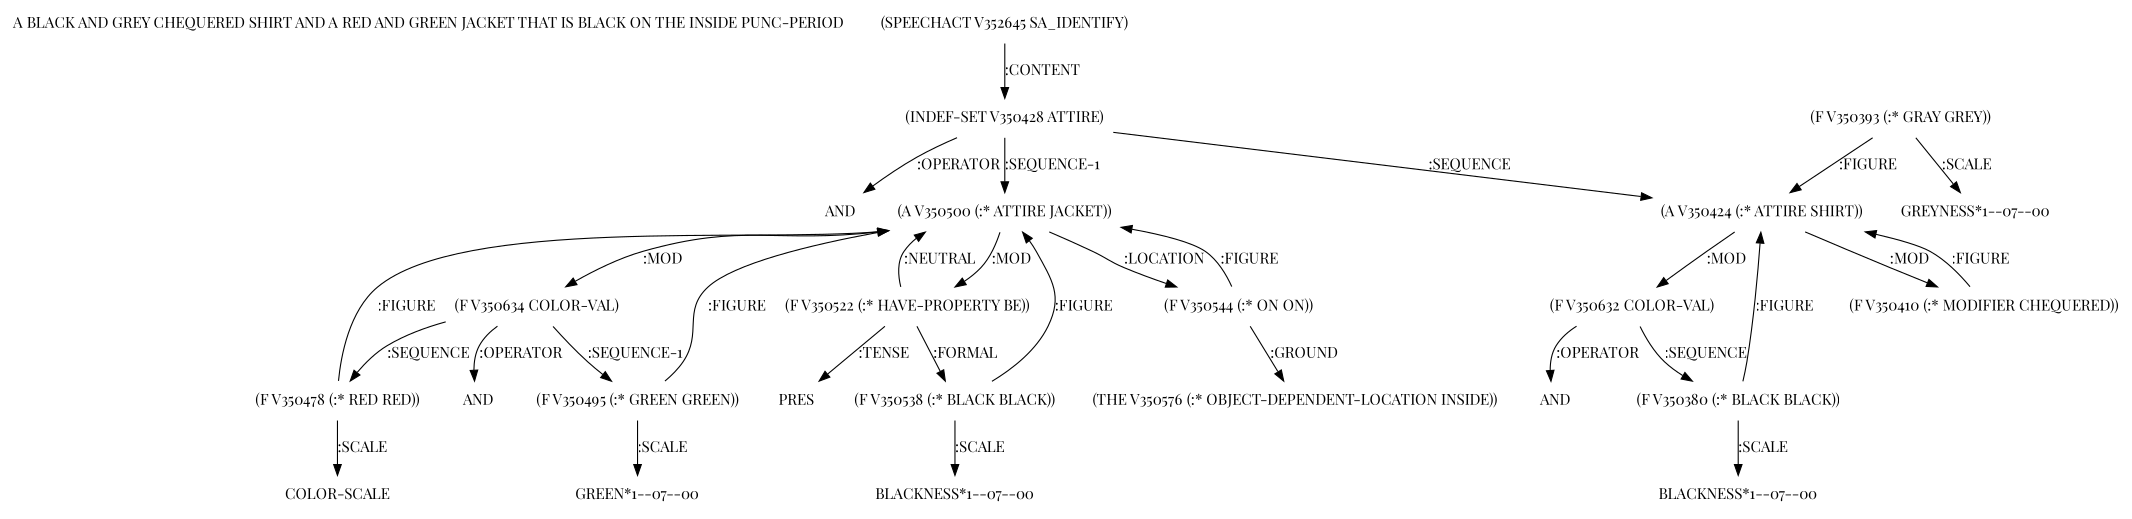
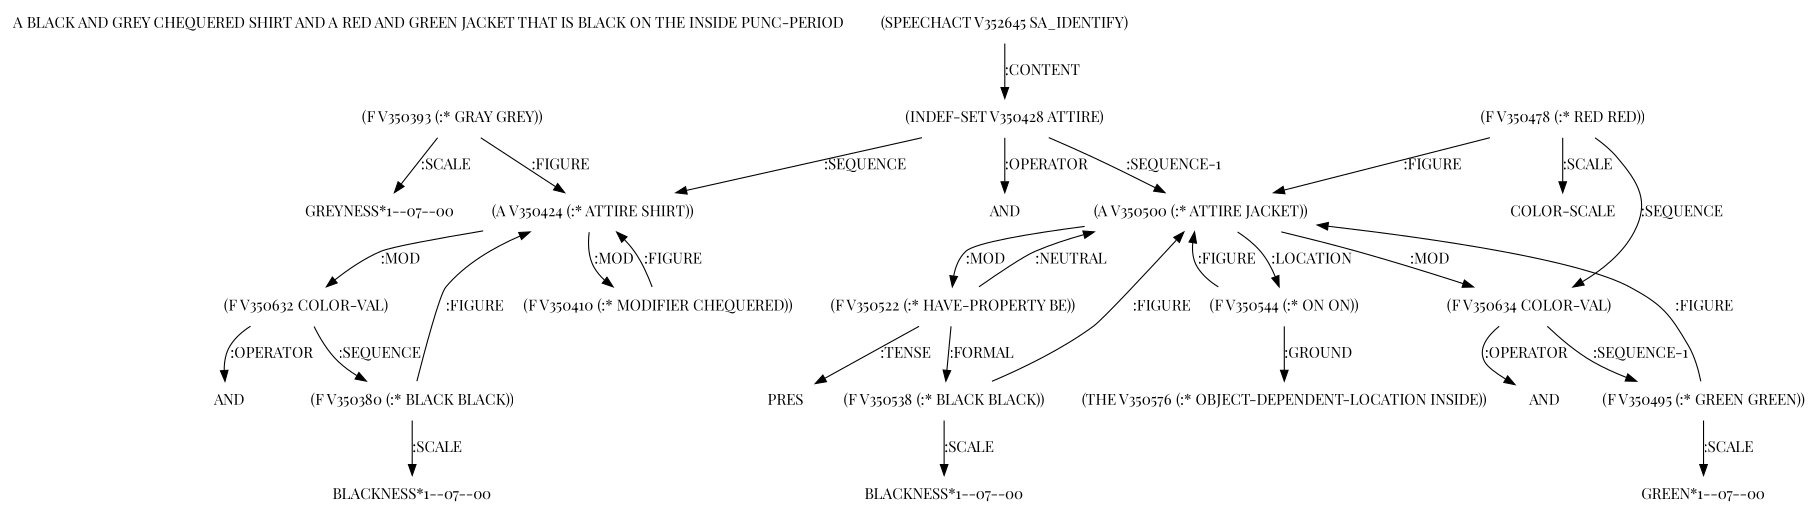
edge "(F V350634 COLOR-VAL)" -> "(F V350478 (:* RED RED))": reversed
